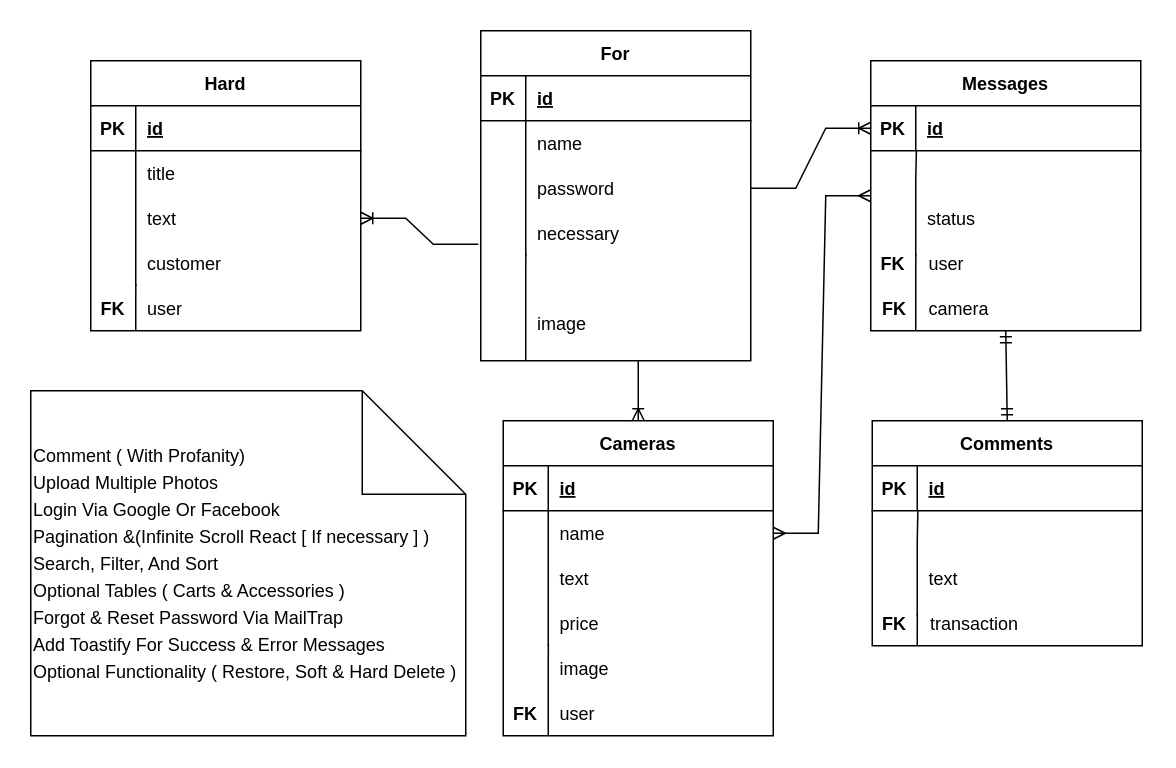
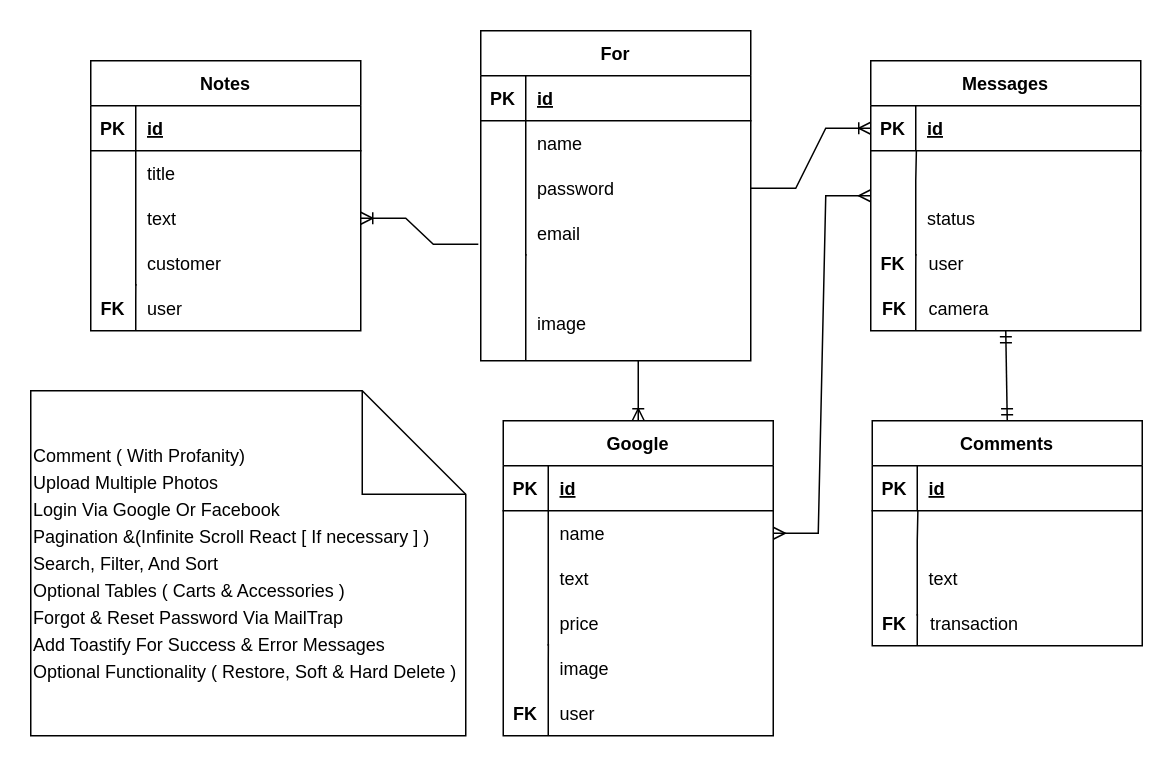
node "Hard": label "Hard" -> "Notes"
node "necessary": label "necessary" -> "email"
node "Cameras": label "Cameras" -> "Google"
